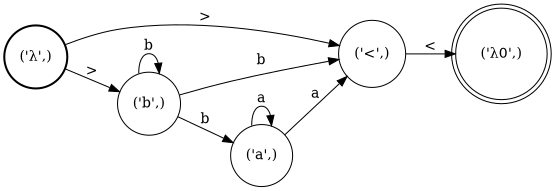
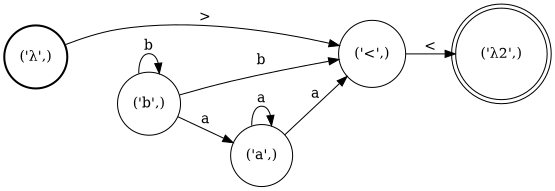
node "('λ0',)": label "('λ0',)" -> "('λ2',)"
edge "('λ',)" -> "('b',)": removed, label ">"
edge "('b',)" -> "('a',)": label "b" -> "a"
